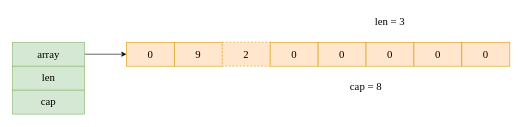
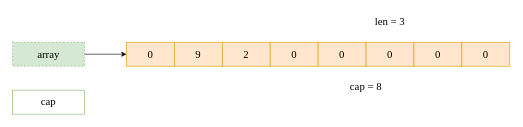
node "array": style solid -> dashed
node "2": style dashed -> solid
node "len": removed
node "cap": fillcolor #d5e8d4 -> #ffffff
